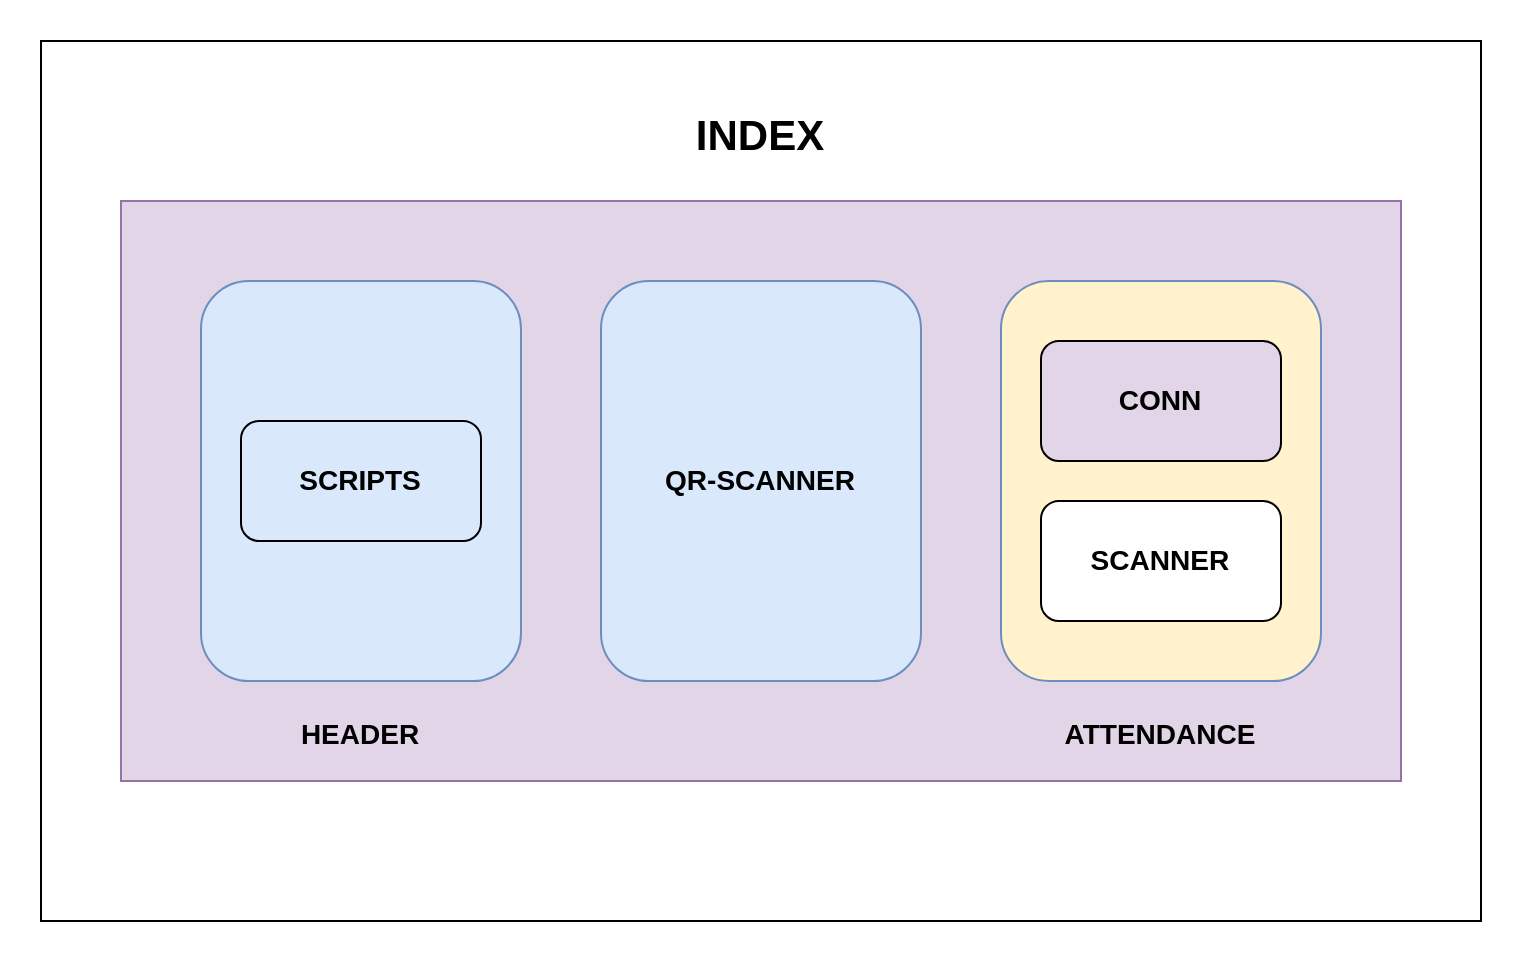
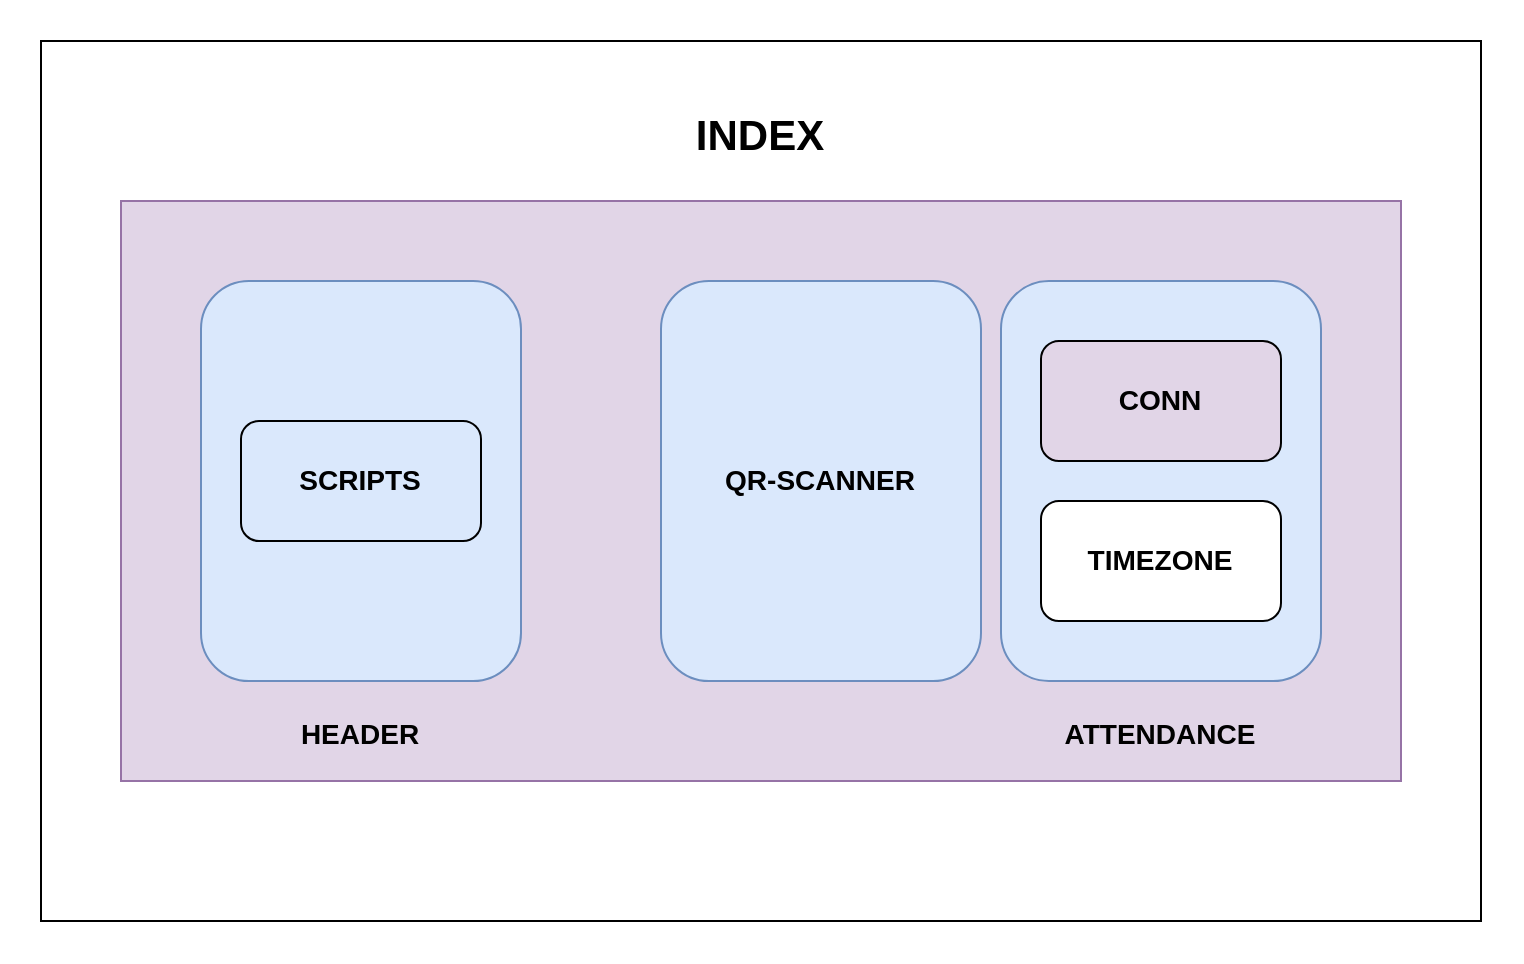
node "QR-SCANNER": moved (761, 481) -> (821, 481)
node "ATTENDANCE": fillcolor #fff2cc -> #dae8fc
node "SCANNER": label "SCANNER" -> "TIMEZONE"
